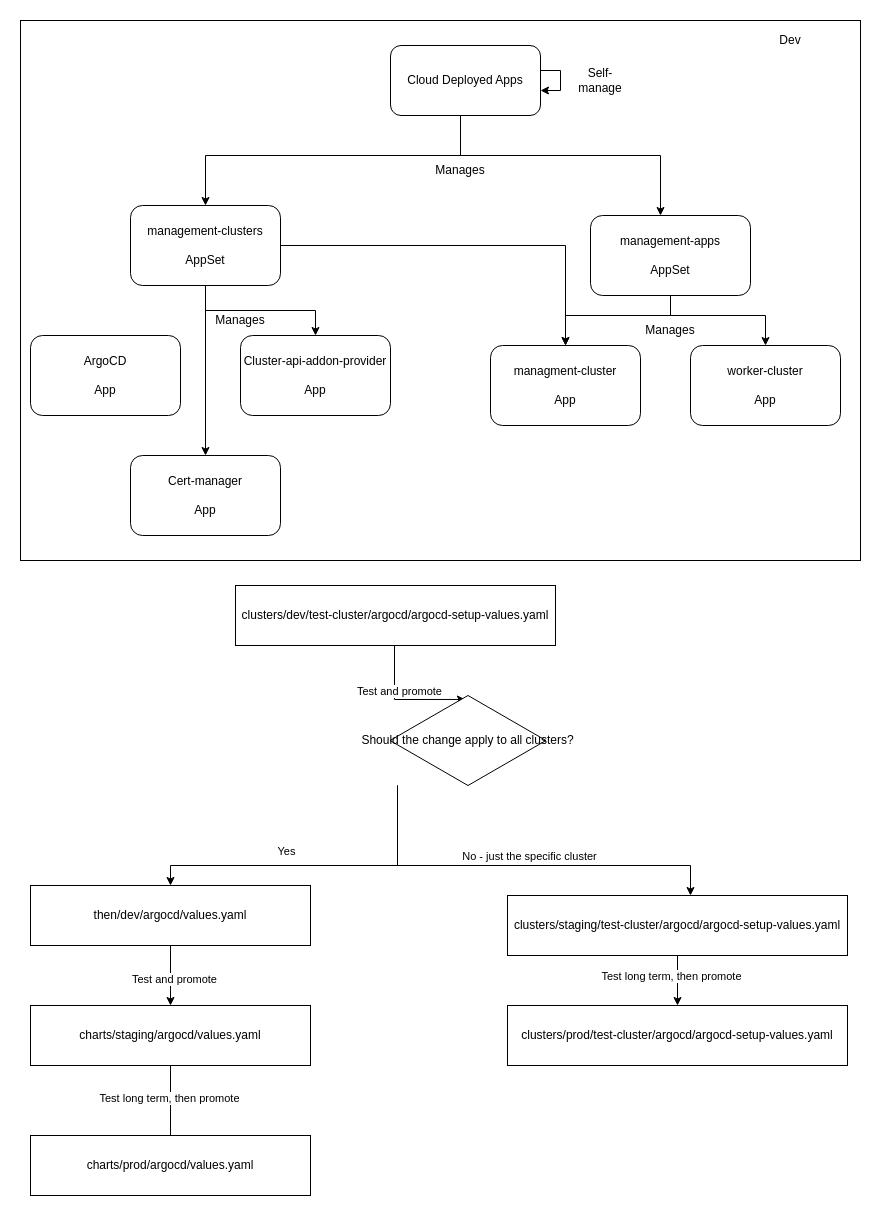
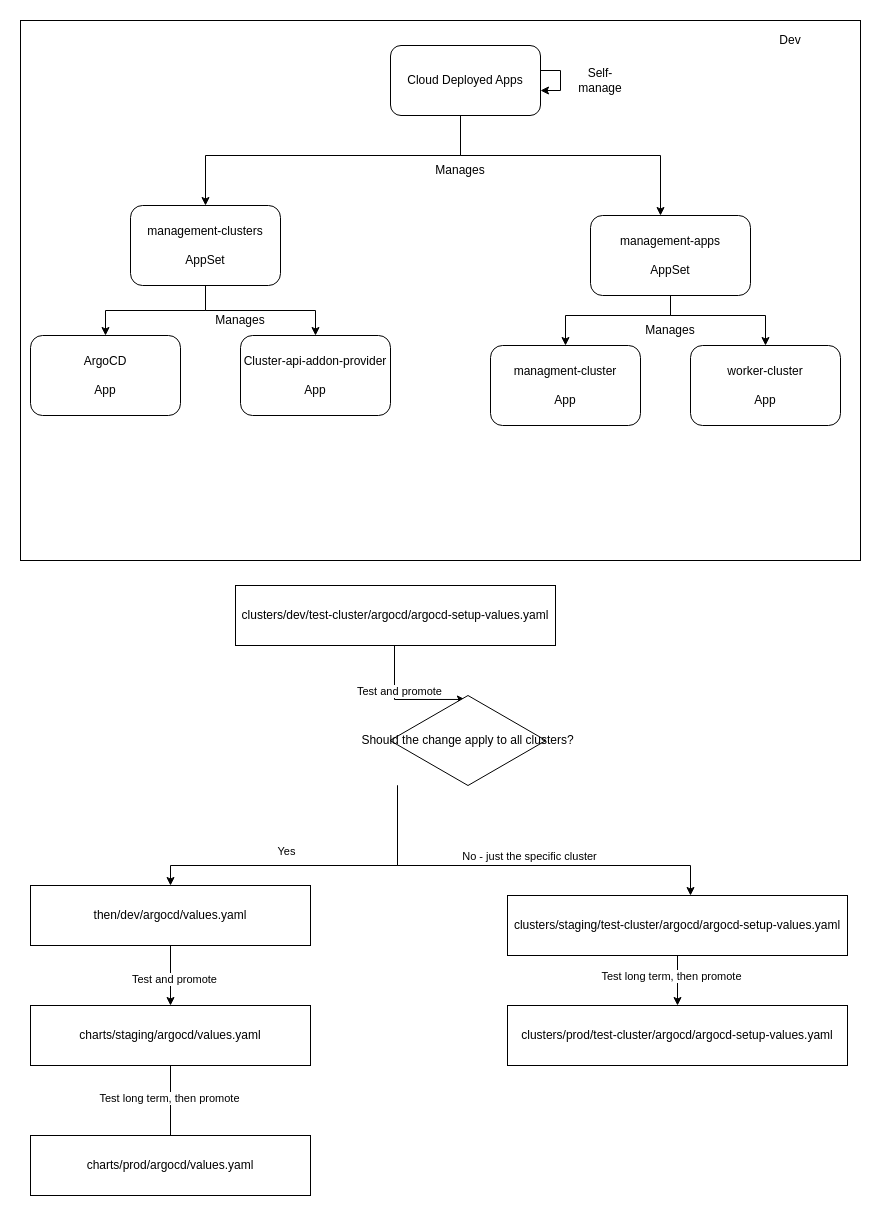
edge "management-clusters AppSet" -> "managment-cluster App": now "management-clusters AppSet" -> "ArgoCD App"
edge "management-clusters AppSet" -> "Cert-manager App": removed
node "Cert-manager App": removed
